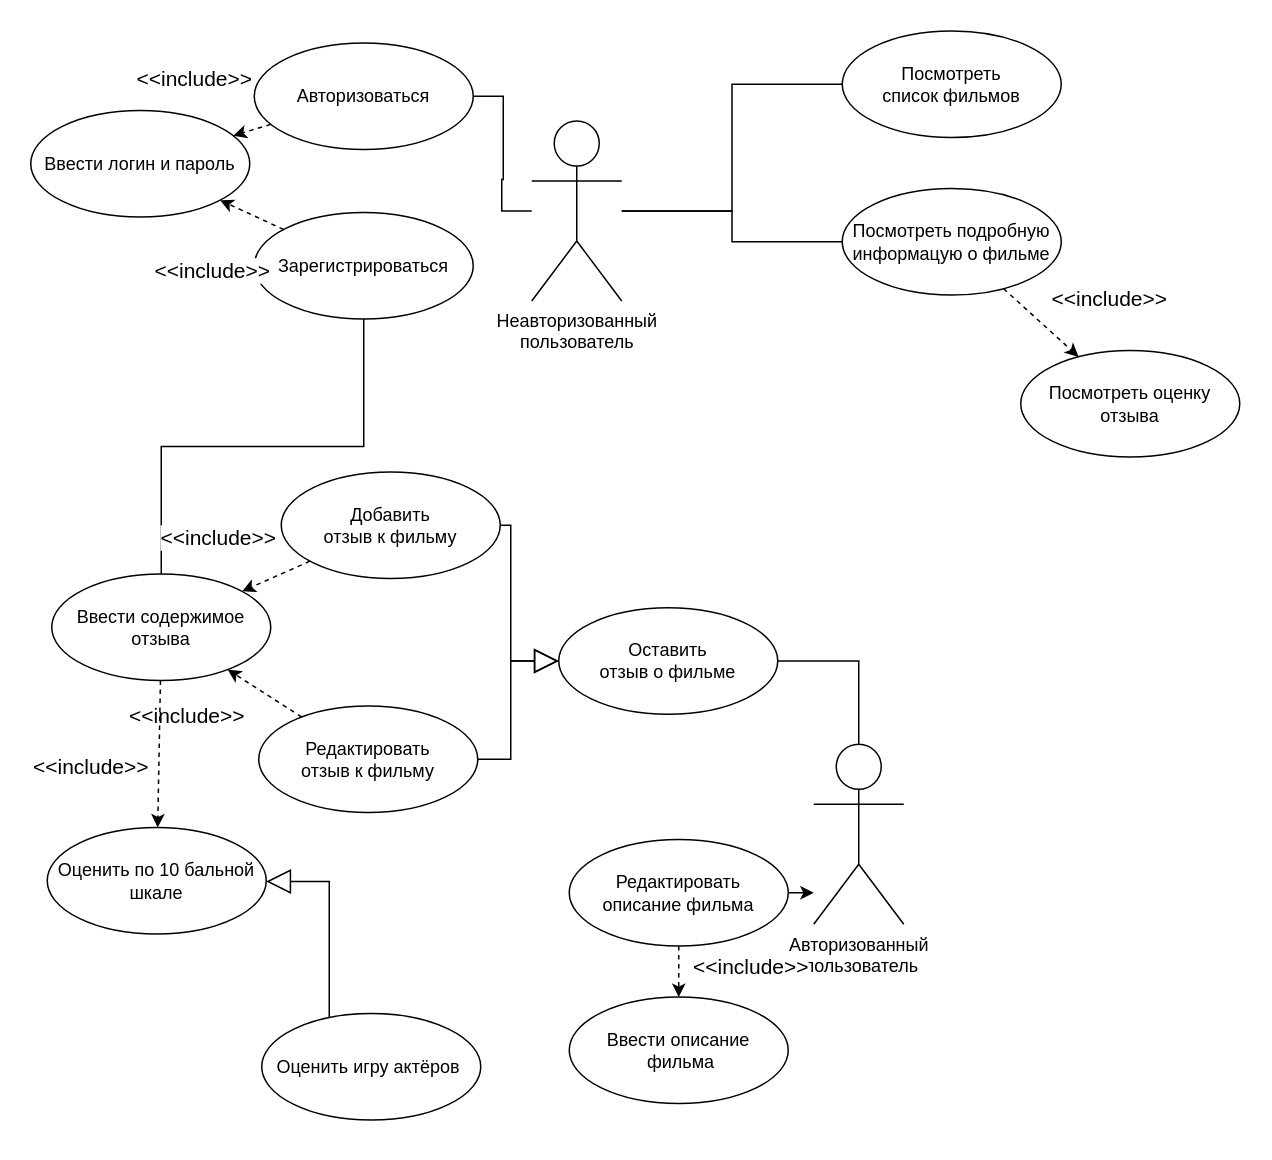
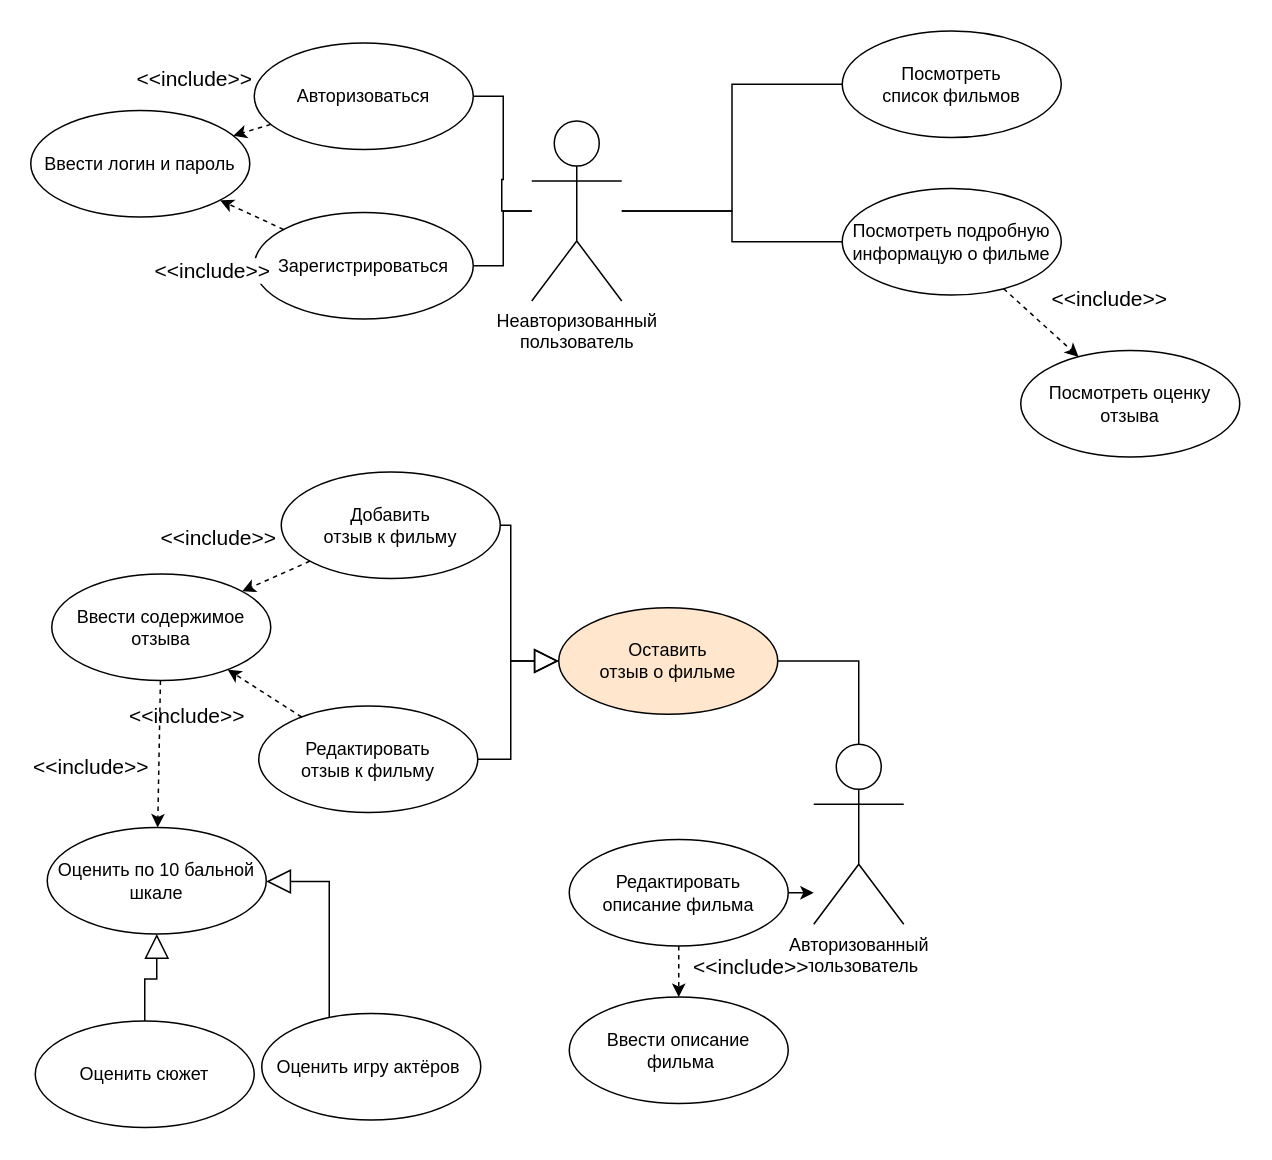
edge "Зарегистрироваться" -- "Ввести содержимое отзыва": now "Зарегистрироваться" -- "Неавторизованный пользователь"
node "Оставить отзыв о фильме": fillcolor #ffffff -> #ffe6cc
edge "Оценить сюжет" -> "Оценить по 10 бальной шкале": added
node "Оценить сюжет": added
